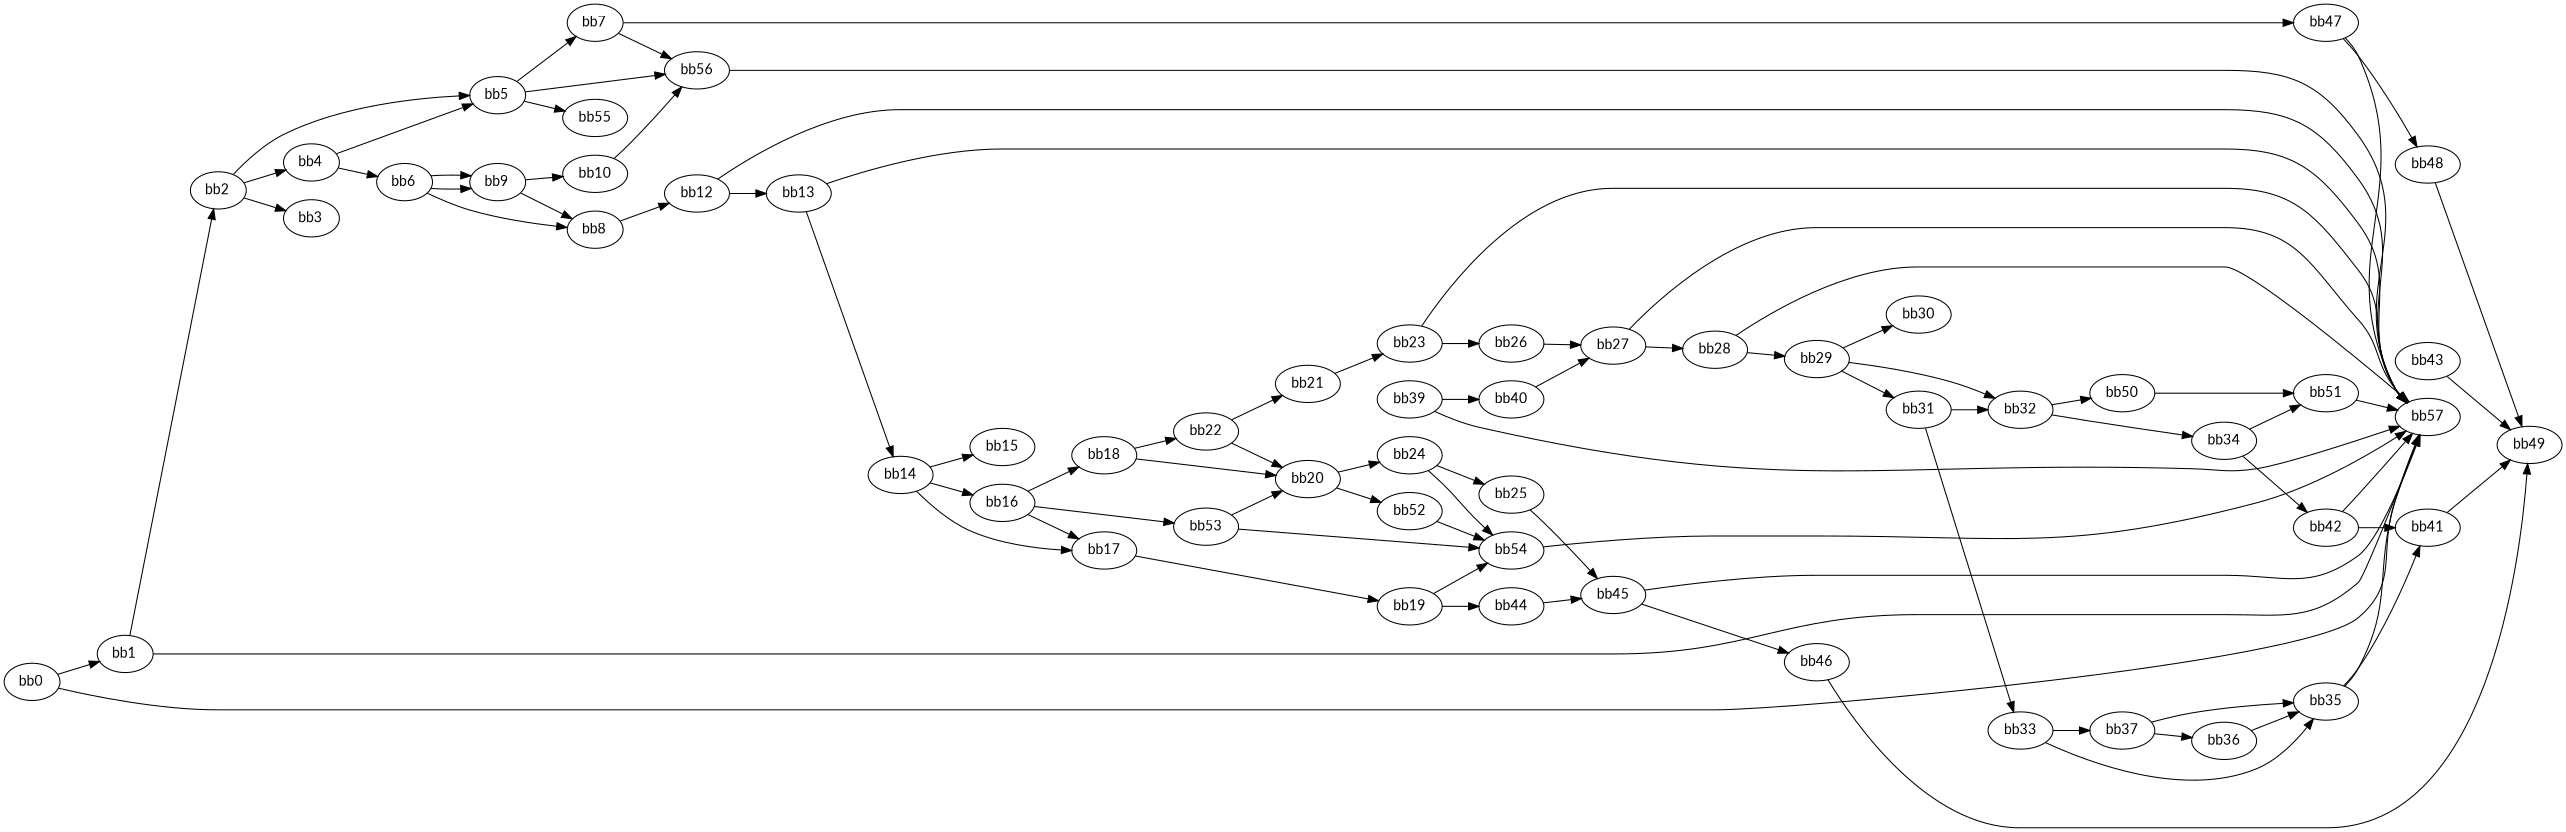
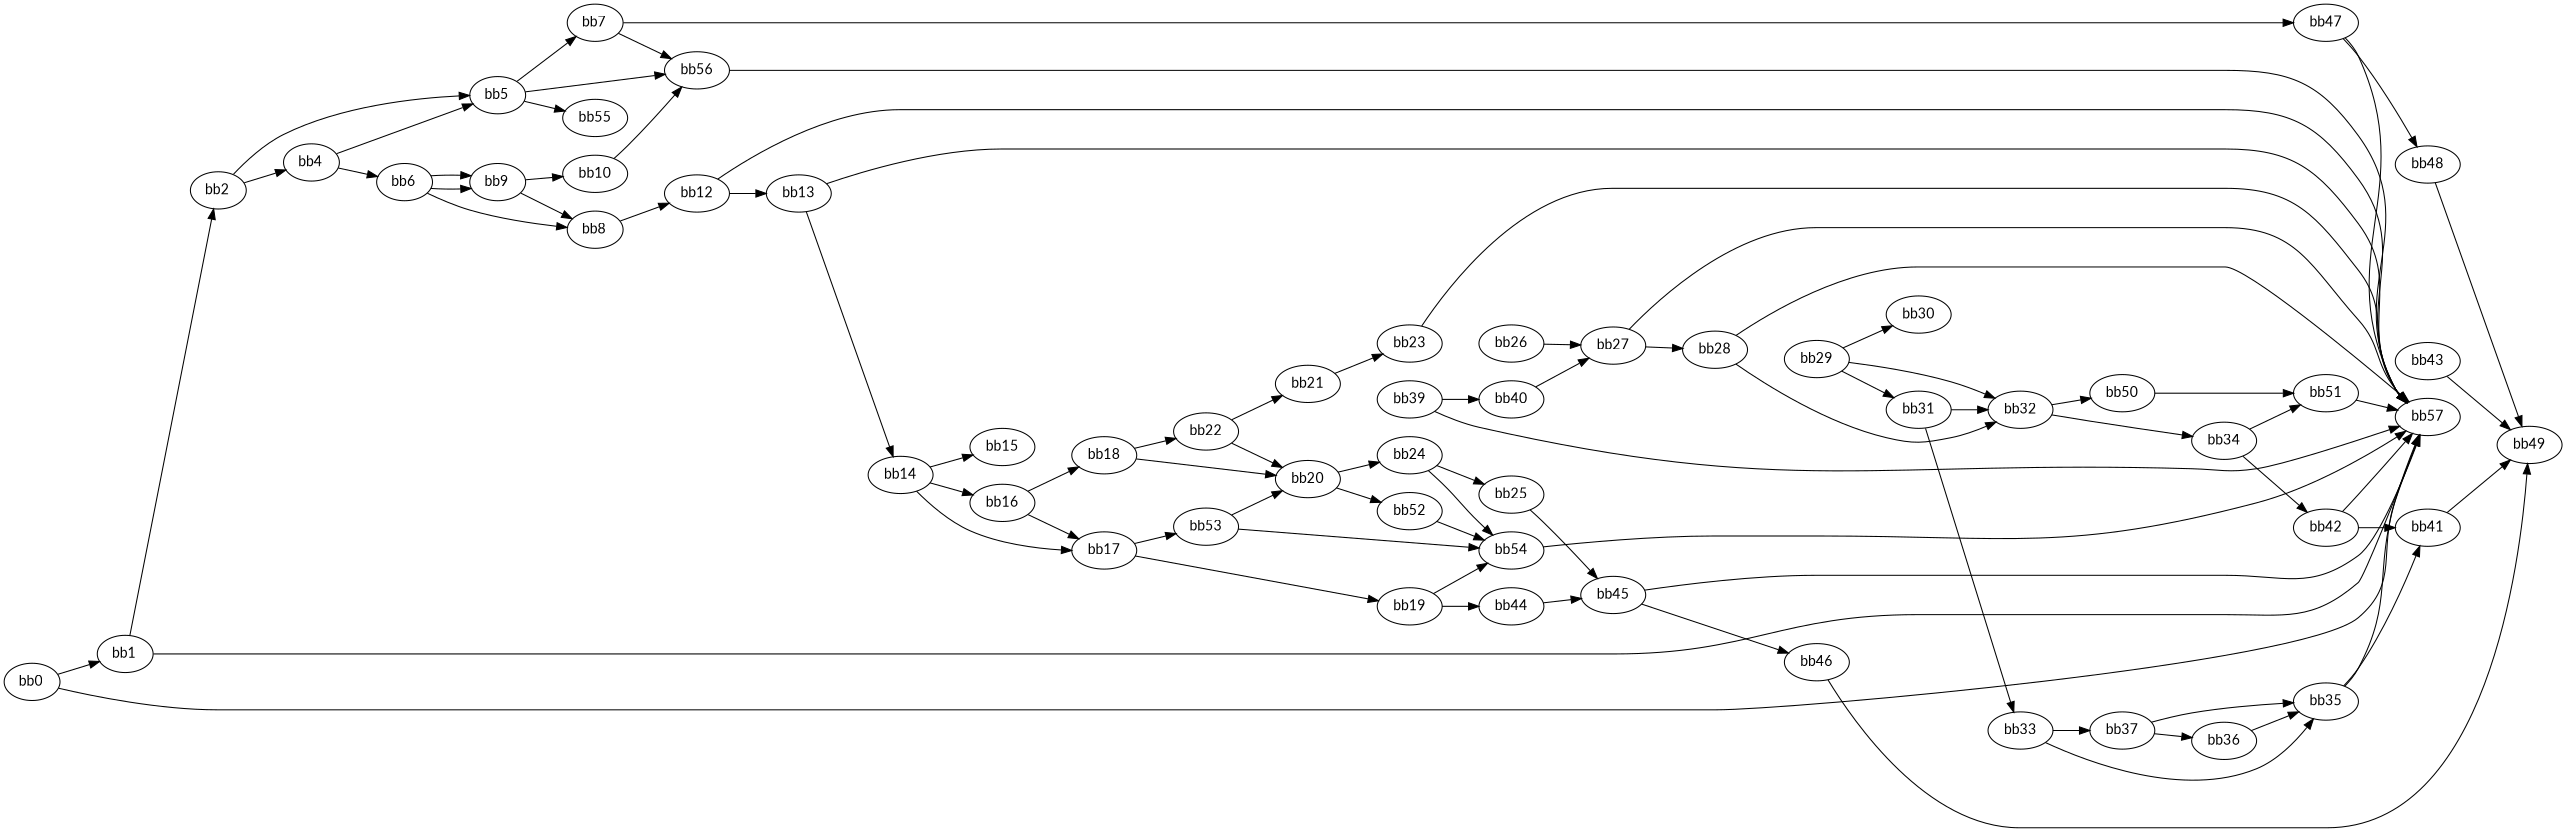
node "bb3": removed
edge "bb23" -> "bb26": removed
edge "bb28" -> "bb29": now "bb28" -> "bb32"
edge "bb16" -> "bb53": now "bb17" -> "bb53"
